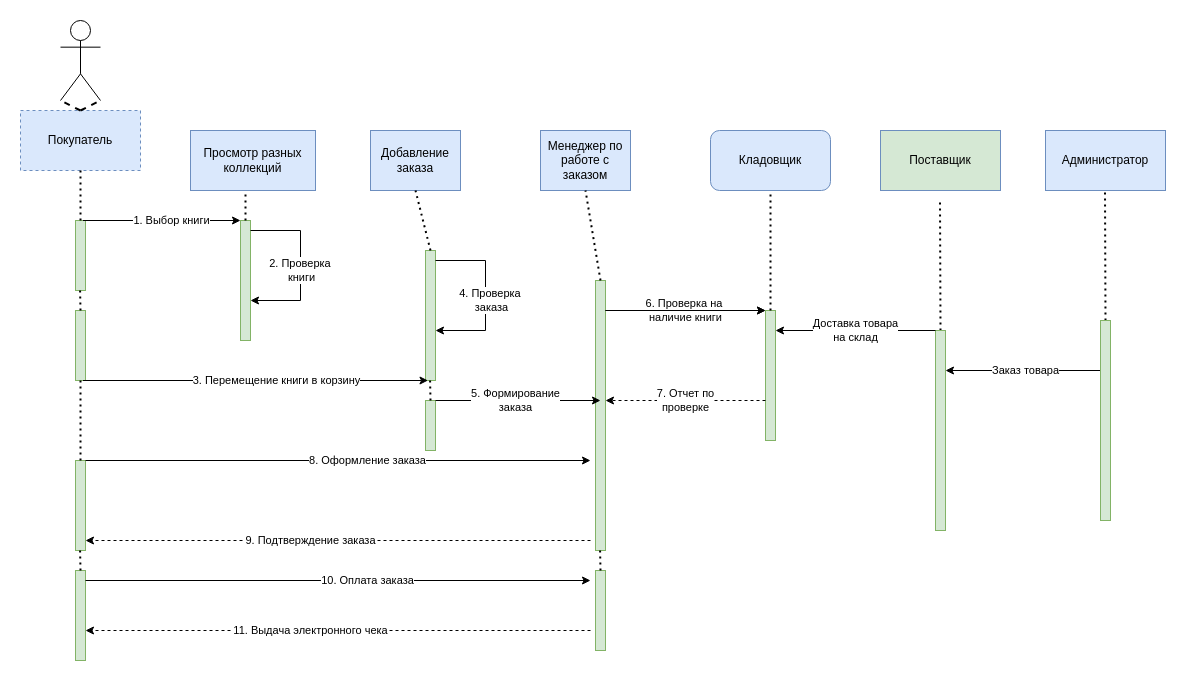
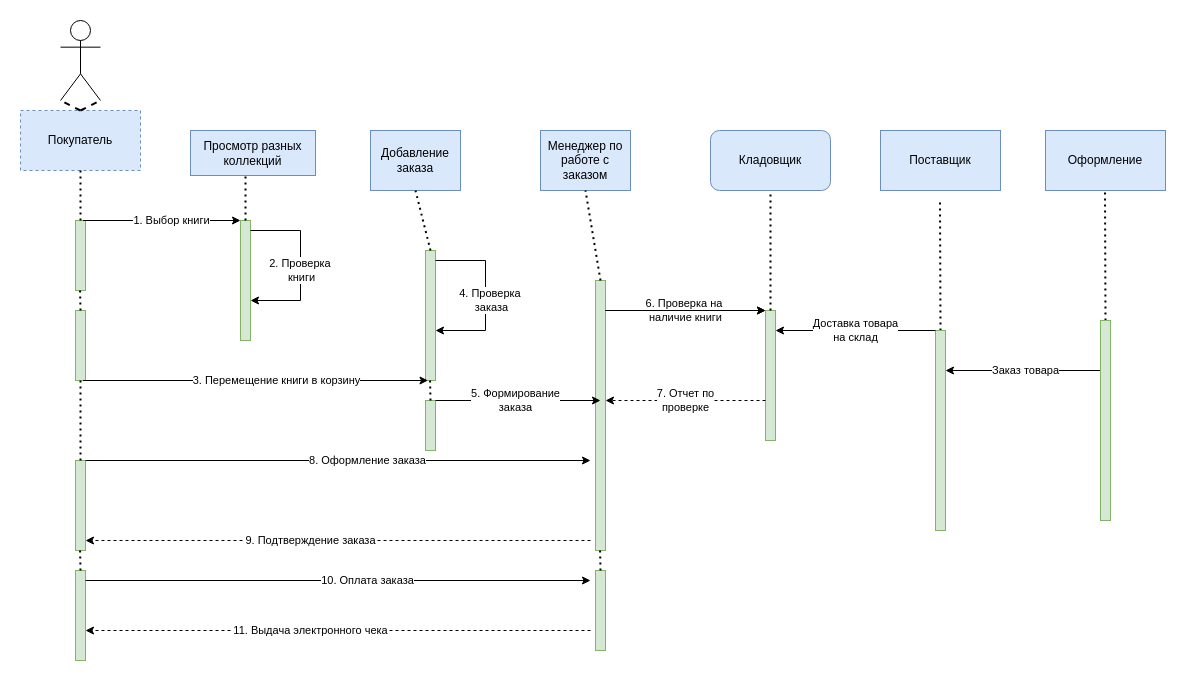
node "Просмотр разных коллекций": size 125x60 -> 125x45
node "Поставщик": fillcolor #d5e8d4 -> #dae8fc
node "Администратор": label "Администратор" -> "Оформление"
